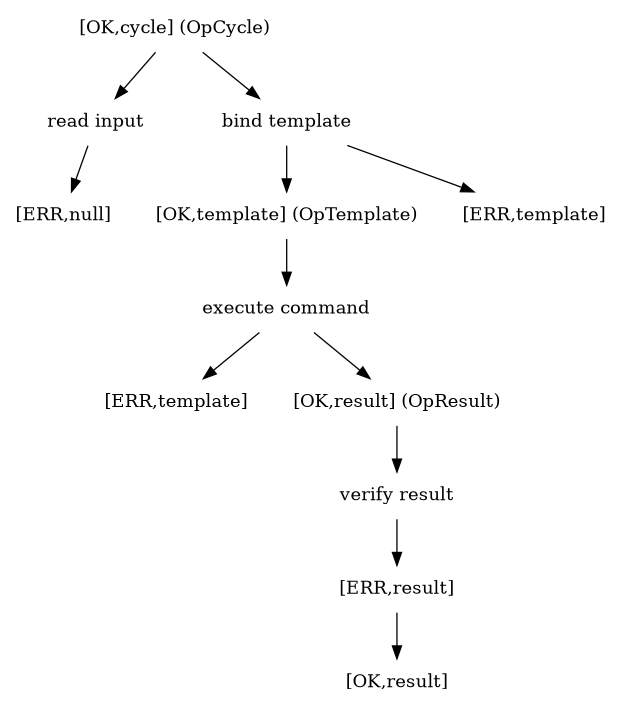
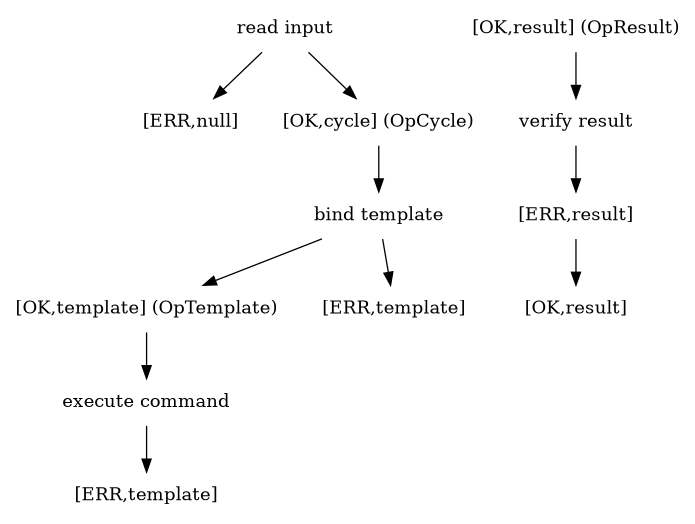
edge "[OK,cycle] (OpCycle)" -> "read input": reversed
edge "execute command" -> "[OK,result] (OpResult)": removed
